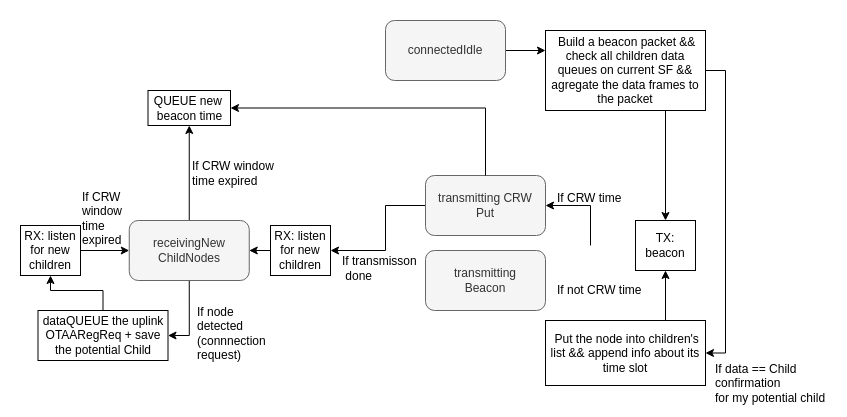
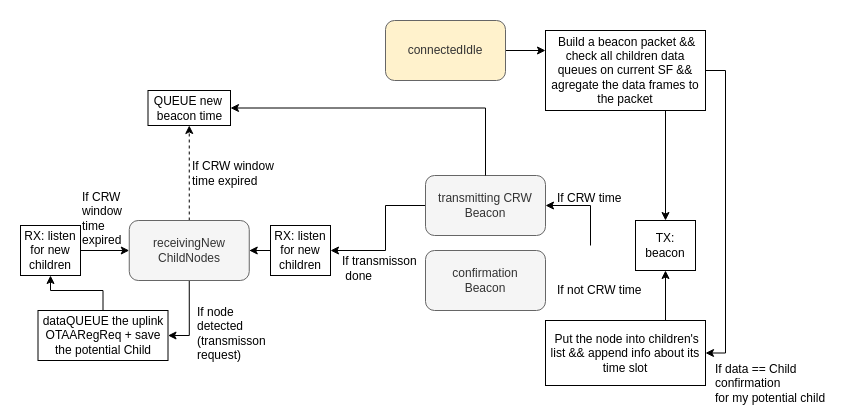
node "connectedIdle": fillcolor #f5f5f5 -> #fff2cc
edge "receivingNew ChildNodes" -> "QUEUE new beacon time": style solid -> dashed
node "transmitting CRW Put": label "transmitting CRW Put" -> "transmitting CRW Beacon"
node "transmitting Beacon": label "transmitting Beacon" -> "confirmation Beacon"
node "If node detected (connnection request)": label "If node detected (connnection request)" -> "If node detected (transmisson request)"
